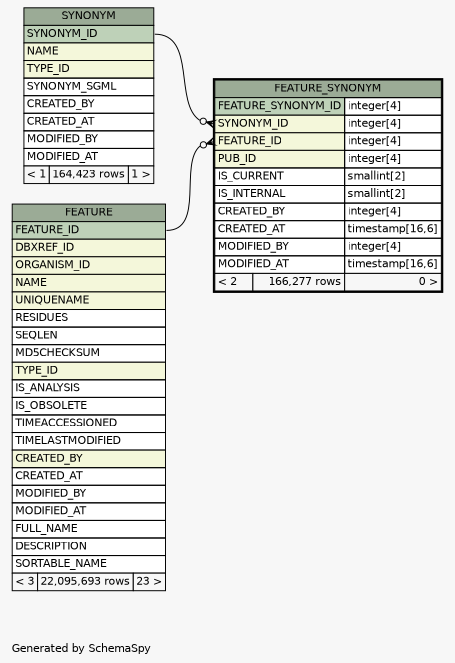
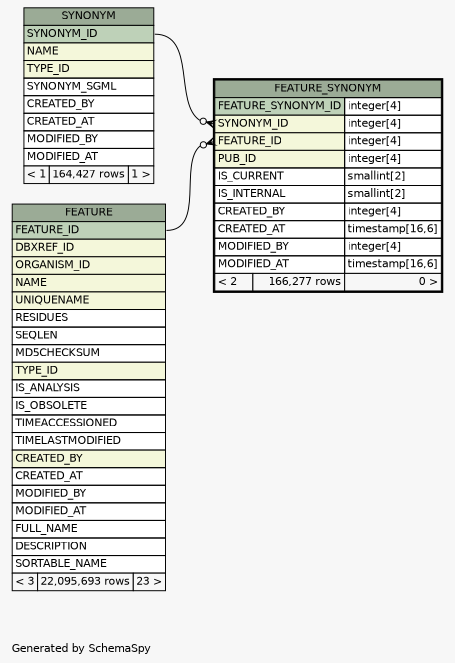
node "SYNONYM": text "164,423 rows" -> "164,427 rows"
